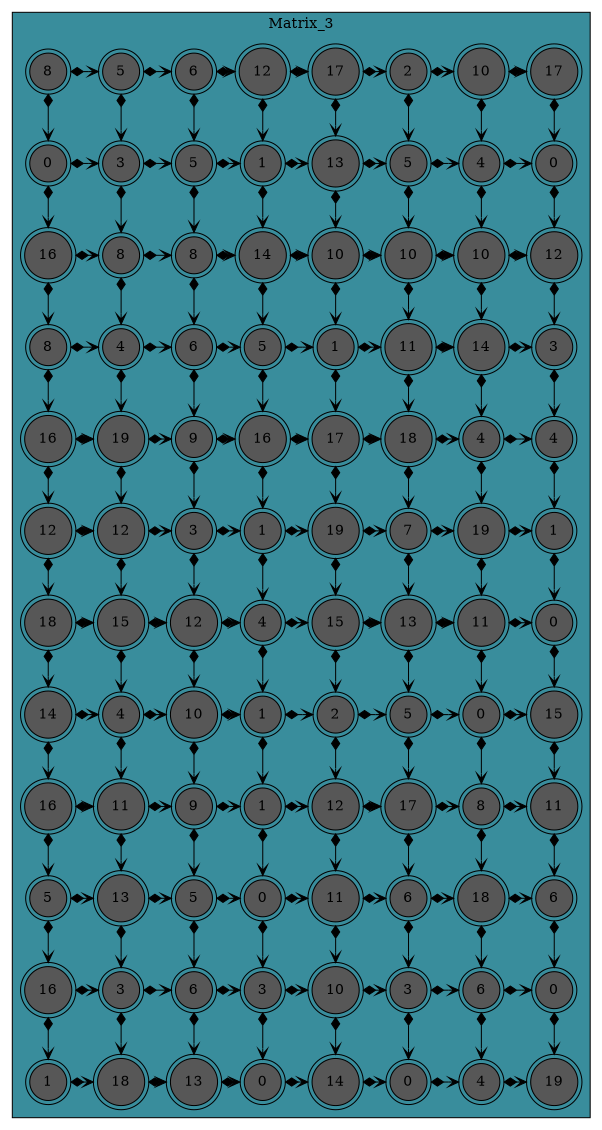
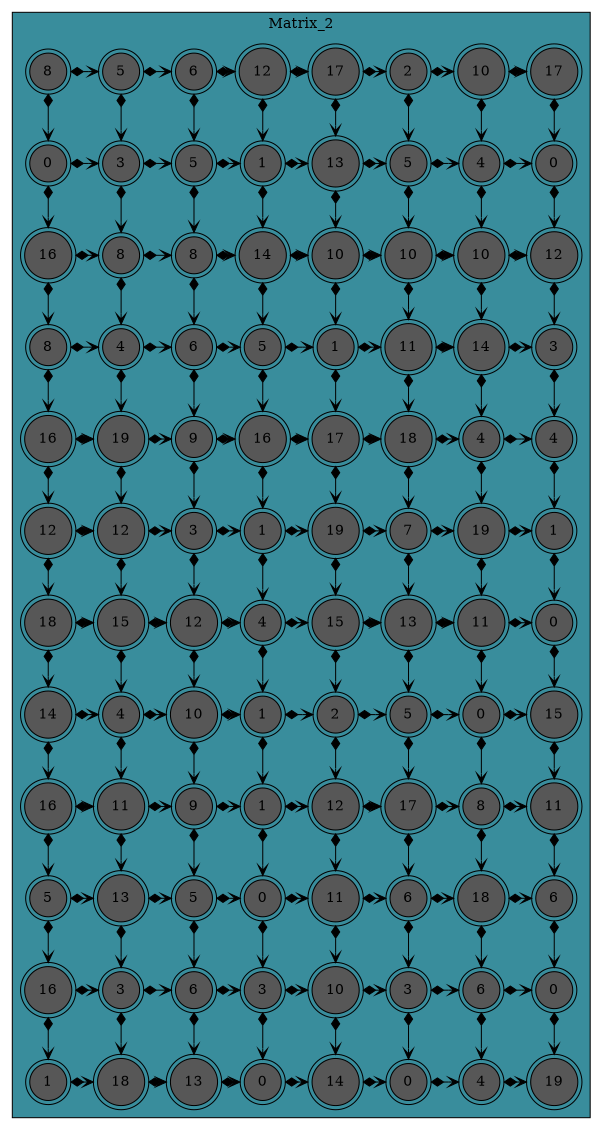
cluster "Matrix_3": label "Matrix_3" -> "Matrix_2"
